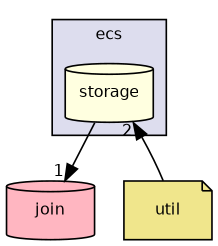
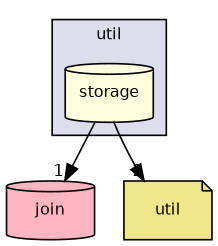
cluster "ecs": label "ecs" -> "util"
edge "util" -> "storage": reversed
